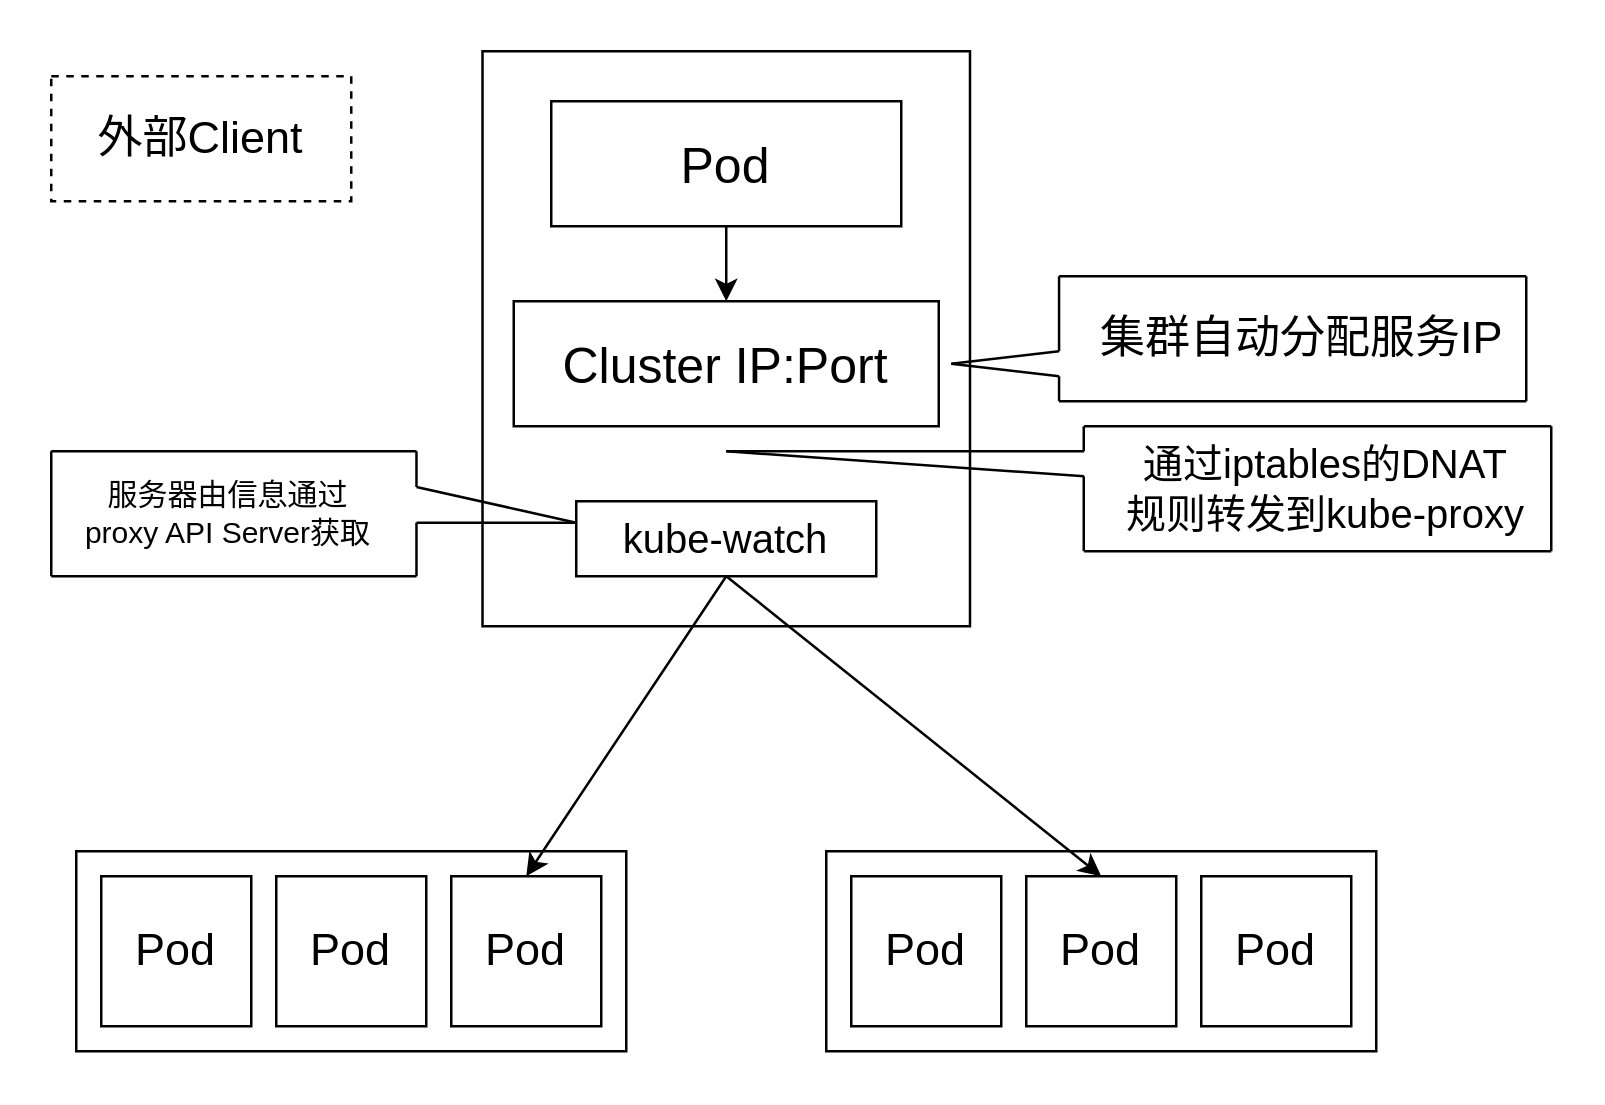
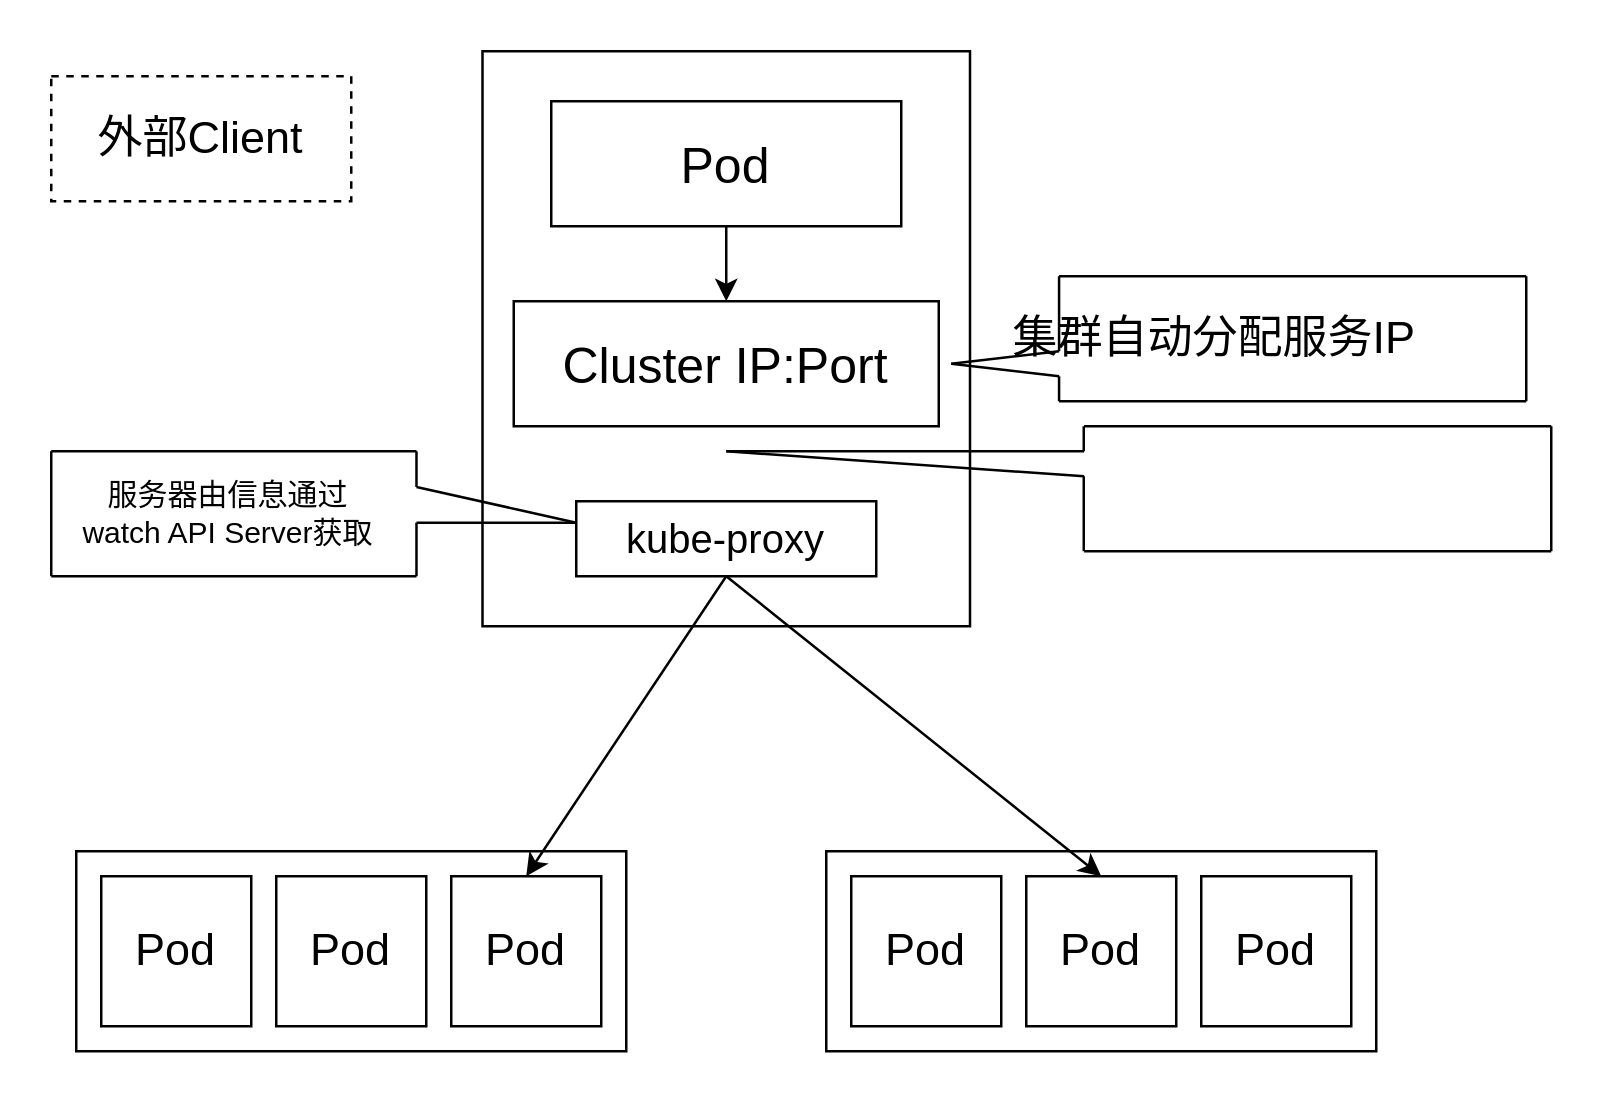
node "集群自动分配服务IP": moved (1301, 339) -> (1214, 339)
node "通过iptables的DNAT规则转发到kube-proxy": removed
node "服务器由信息通过 proxy API Server获取": label "服务器由信息通过 proxy API Server获取" -> "服务器由信息通过 watch API Server获取"
node "kube-watch": label "kube-watch" -> "kube-proxy"
